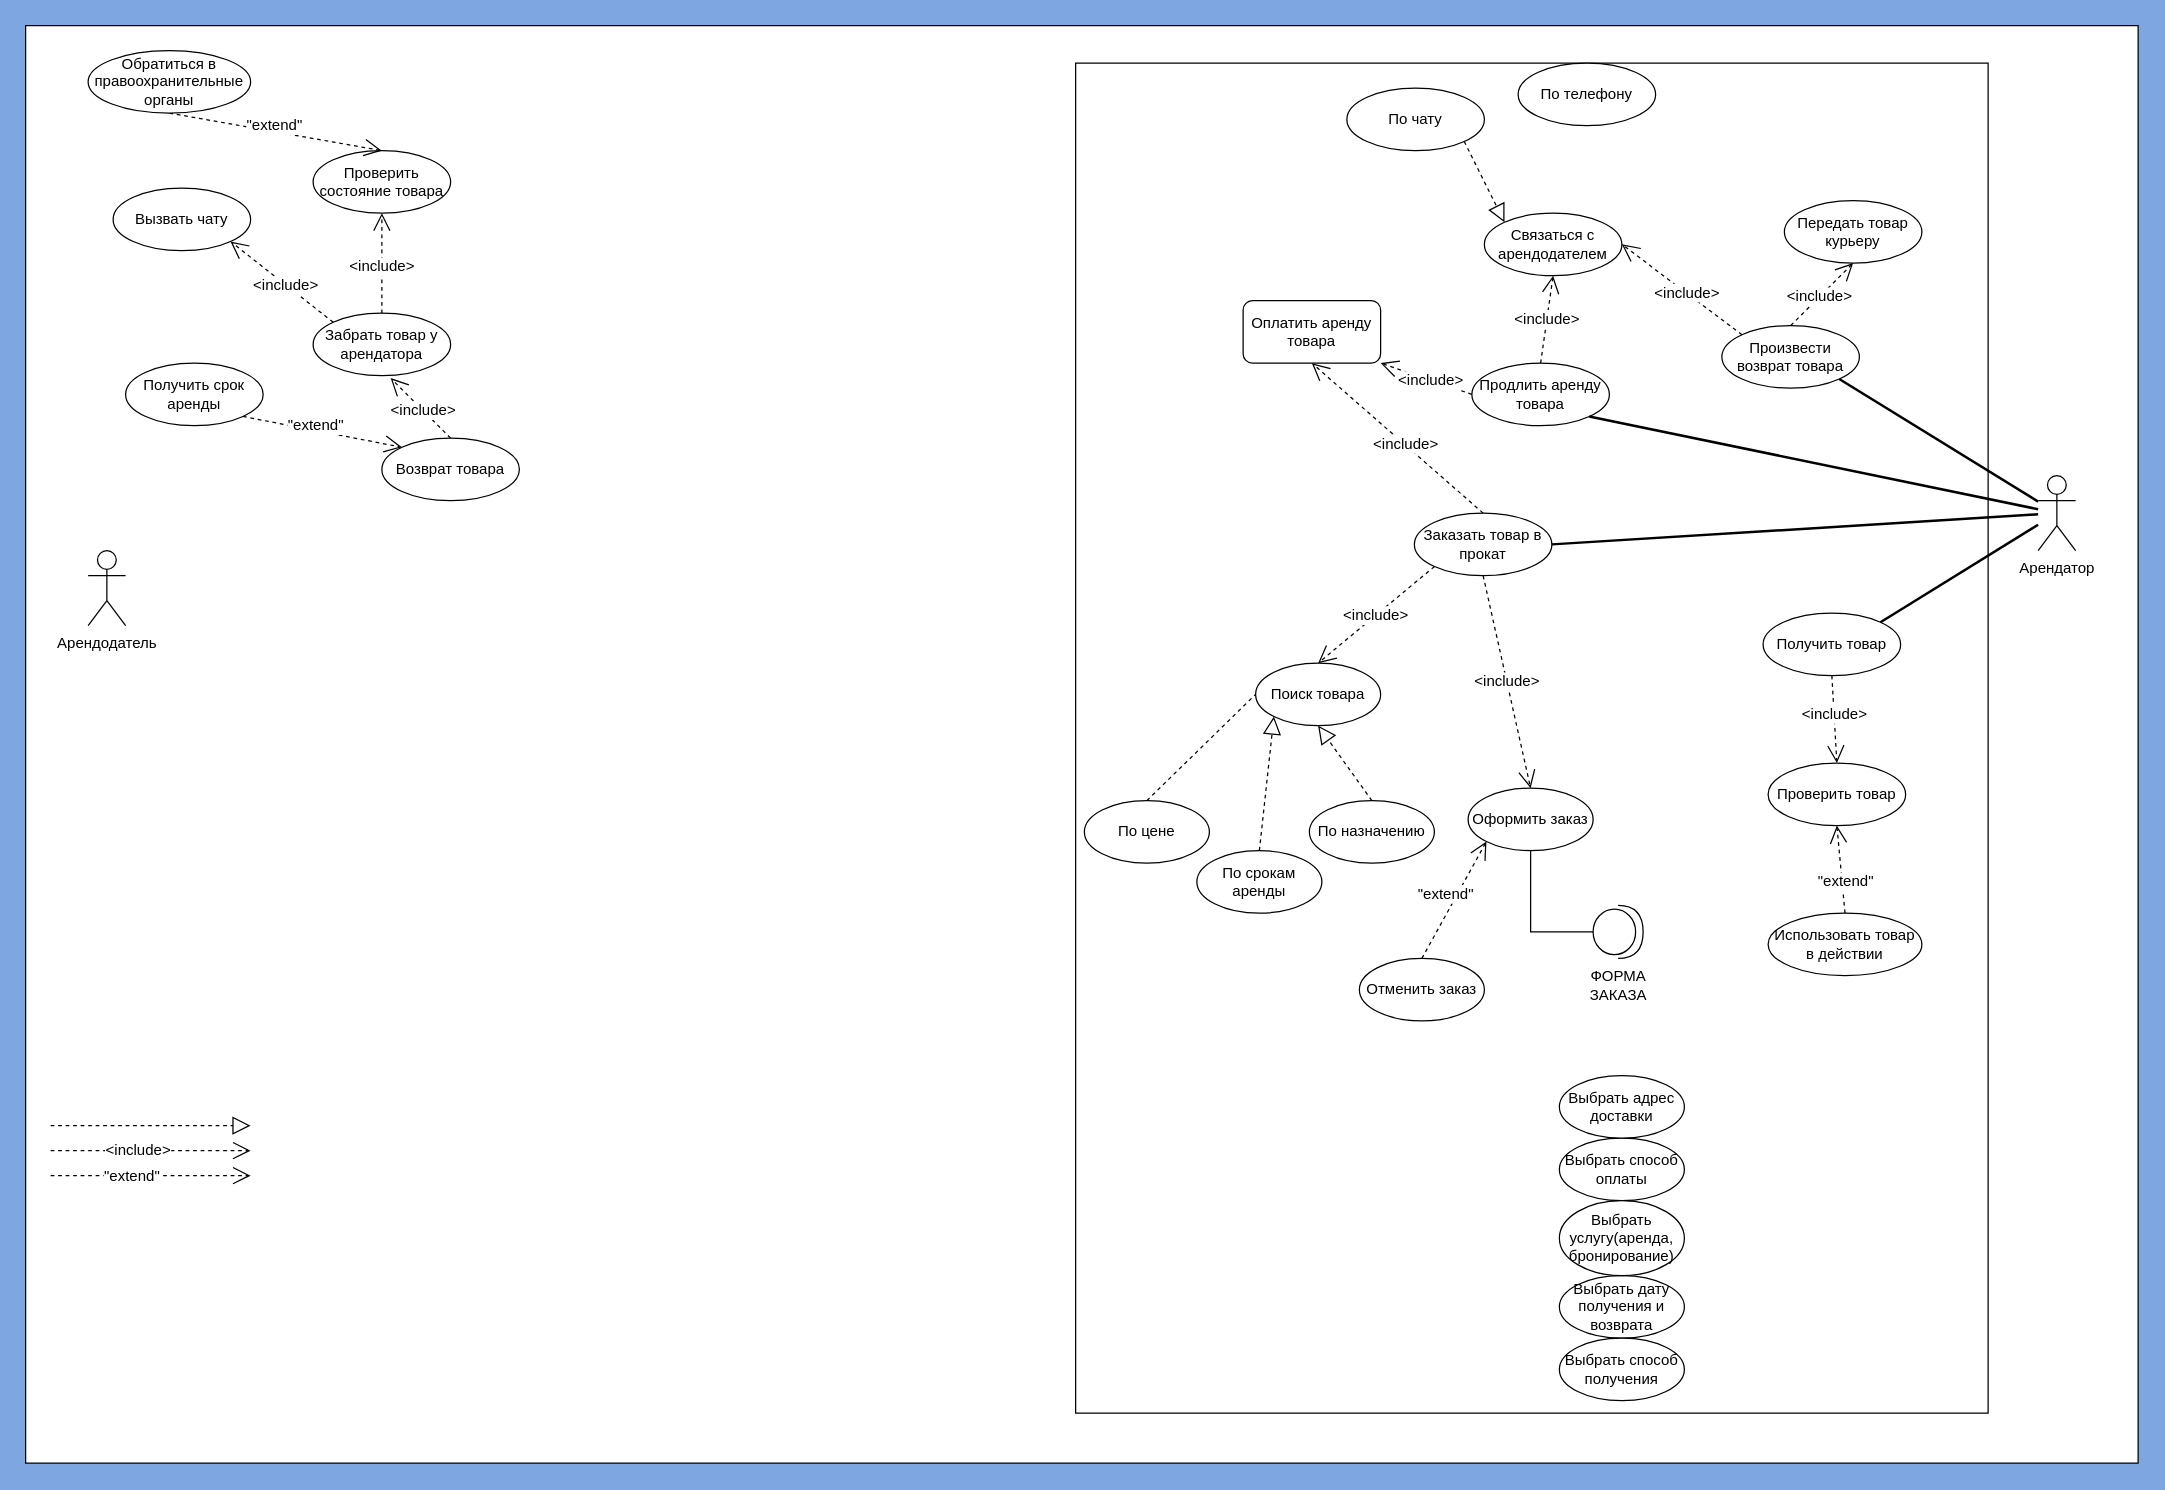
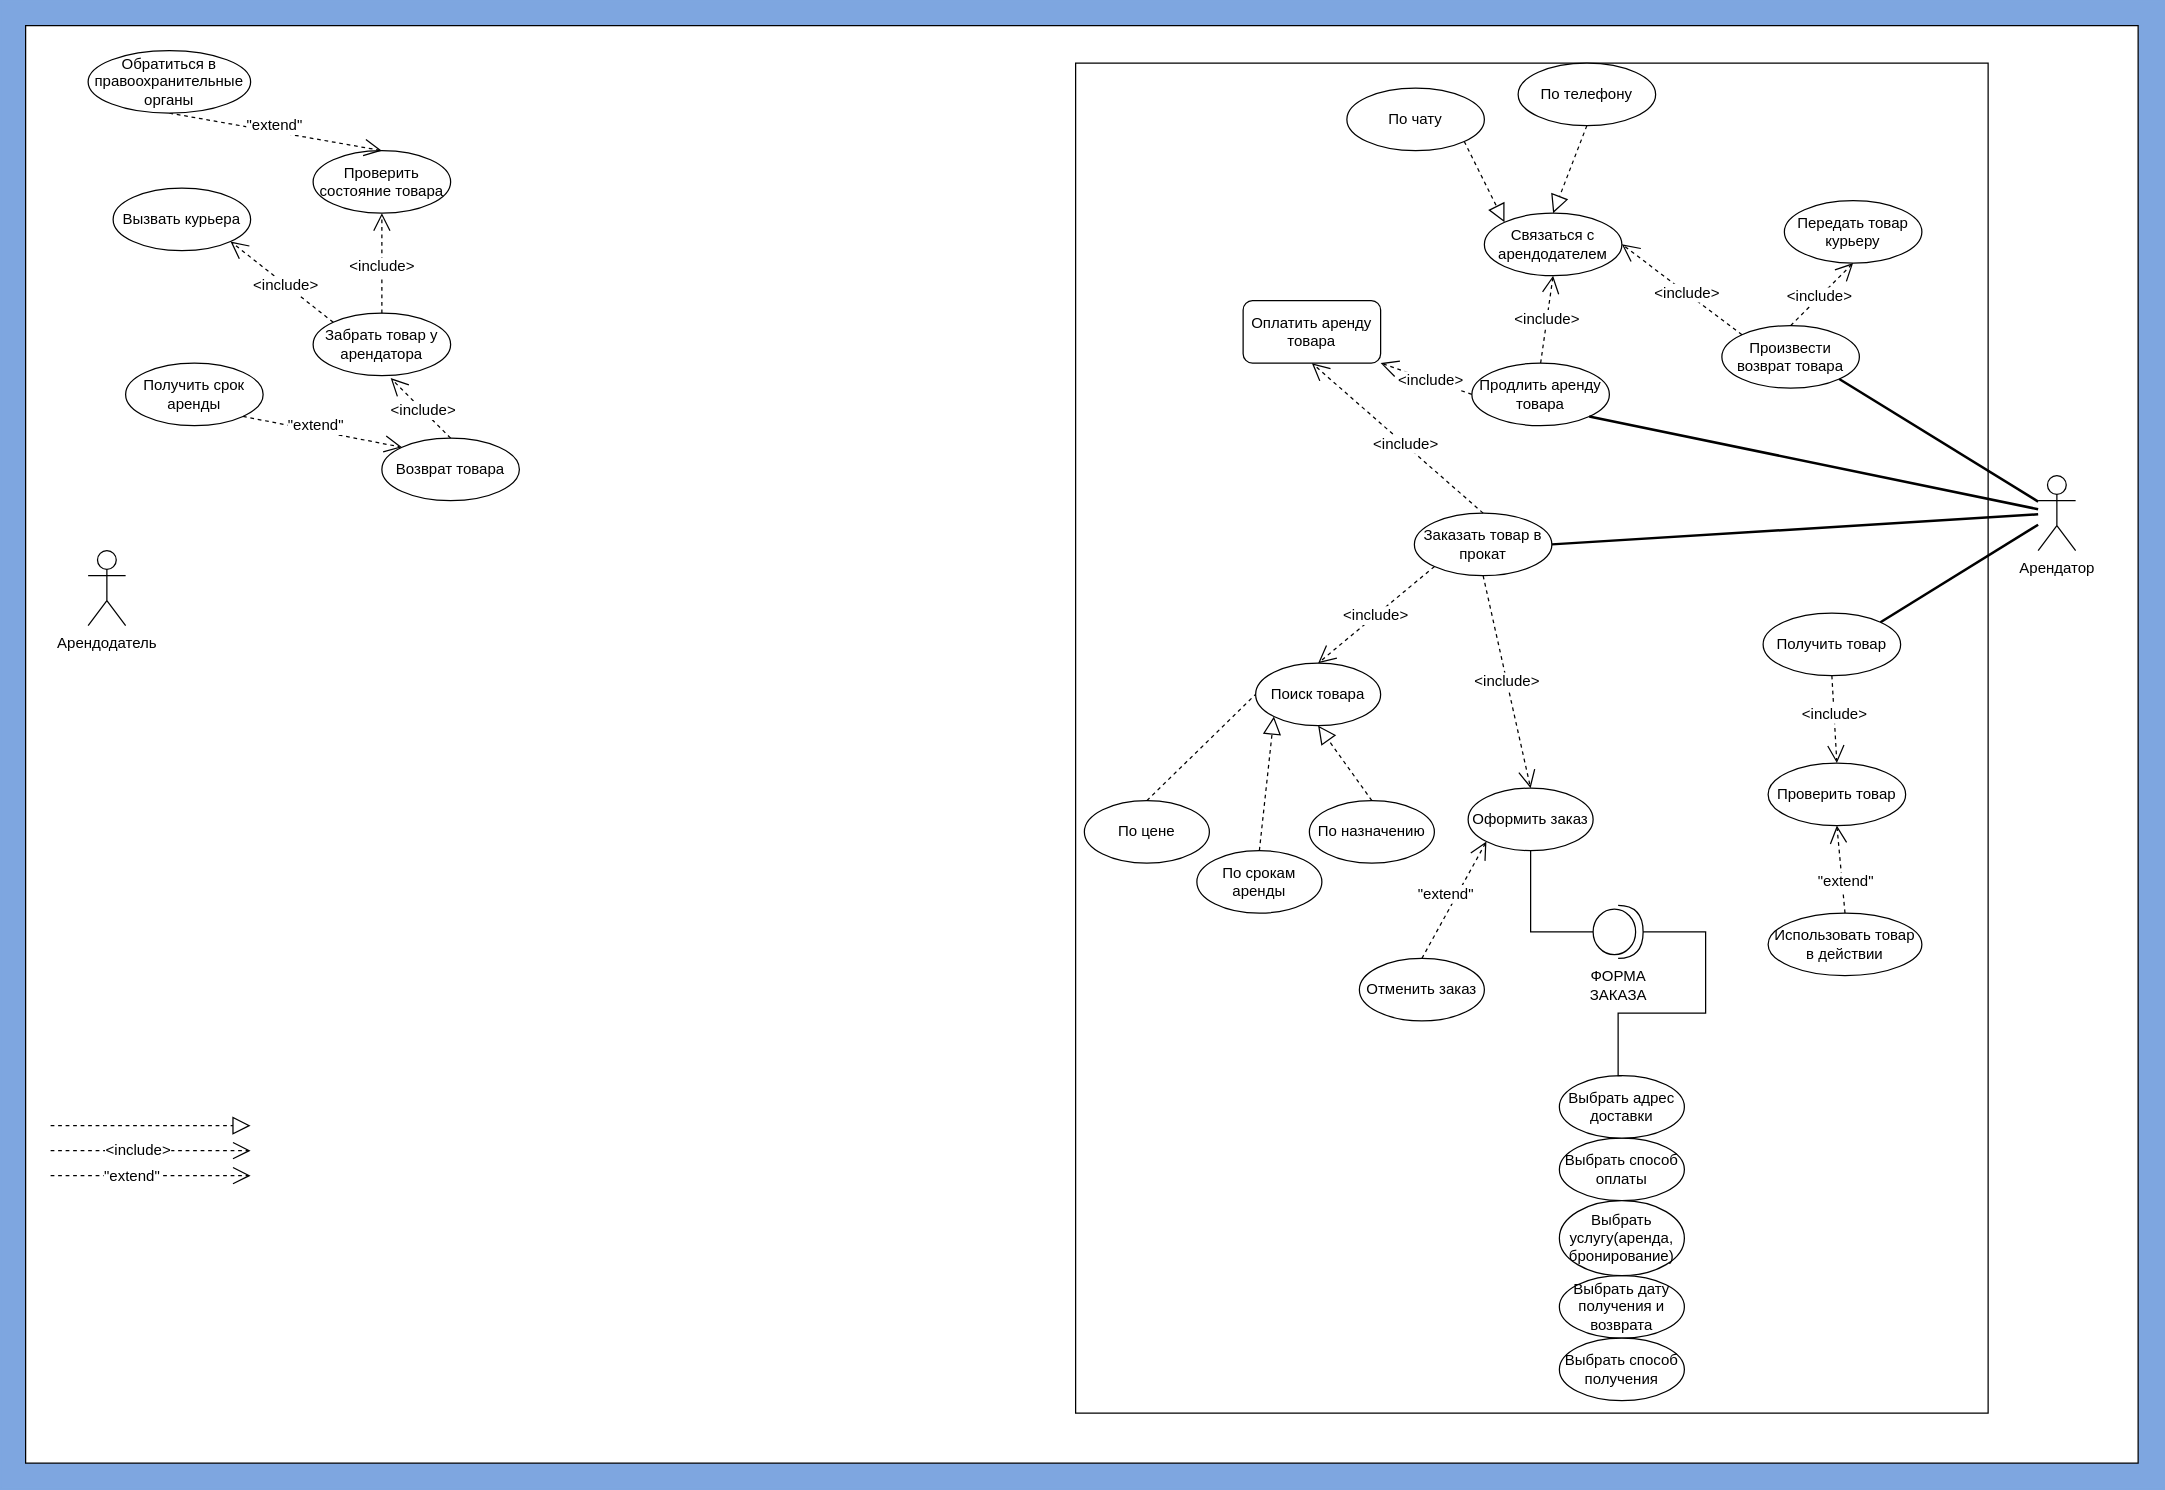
edge "По телефону" -> "Связаться с арендодателем": added
node "Вызвать чату": label "Вызвать чату" -> "Вызвать курьера"
edge "ФОРМА ЗАКАЗА" -- "Выбрать адрес доставки": added
